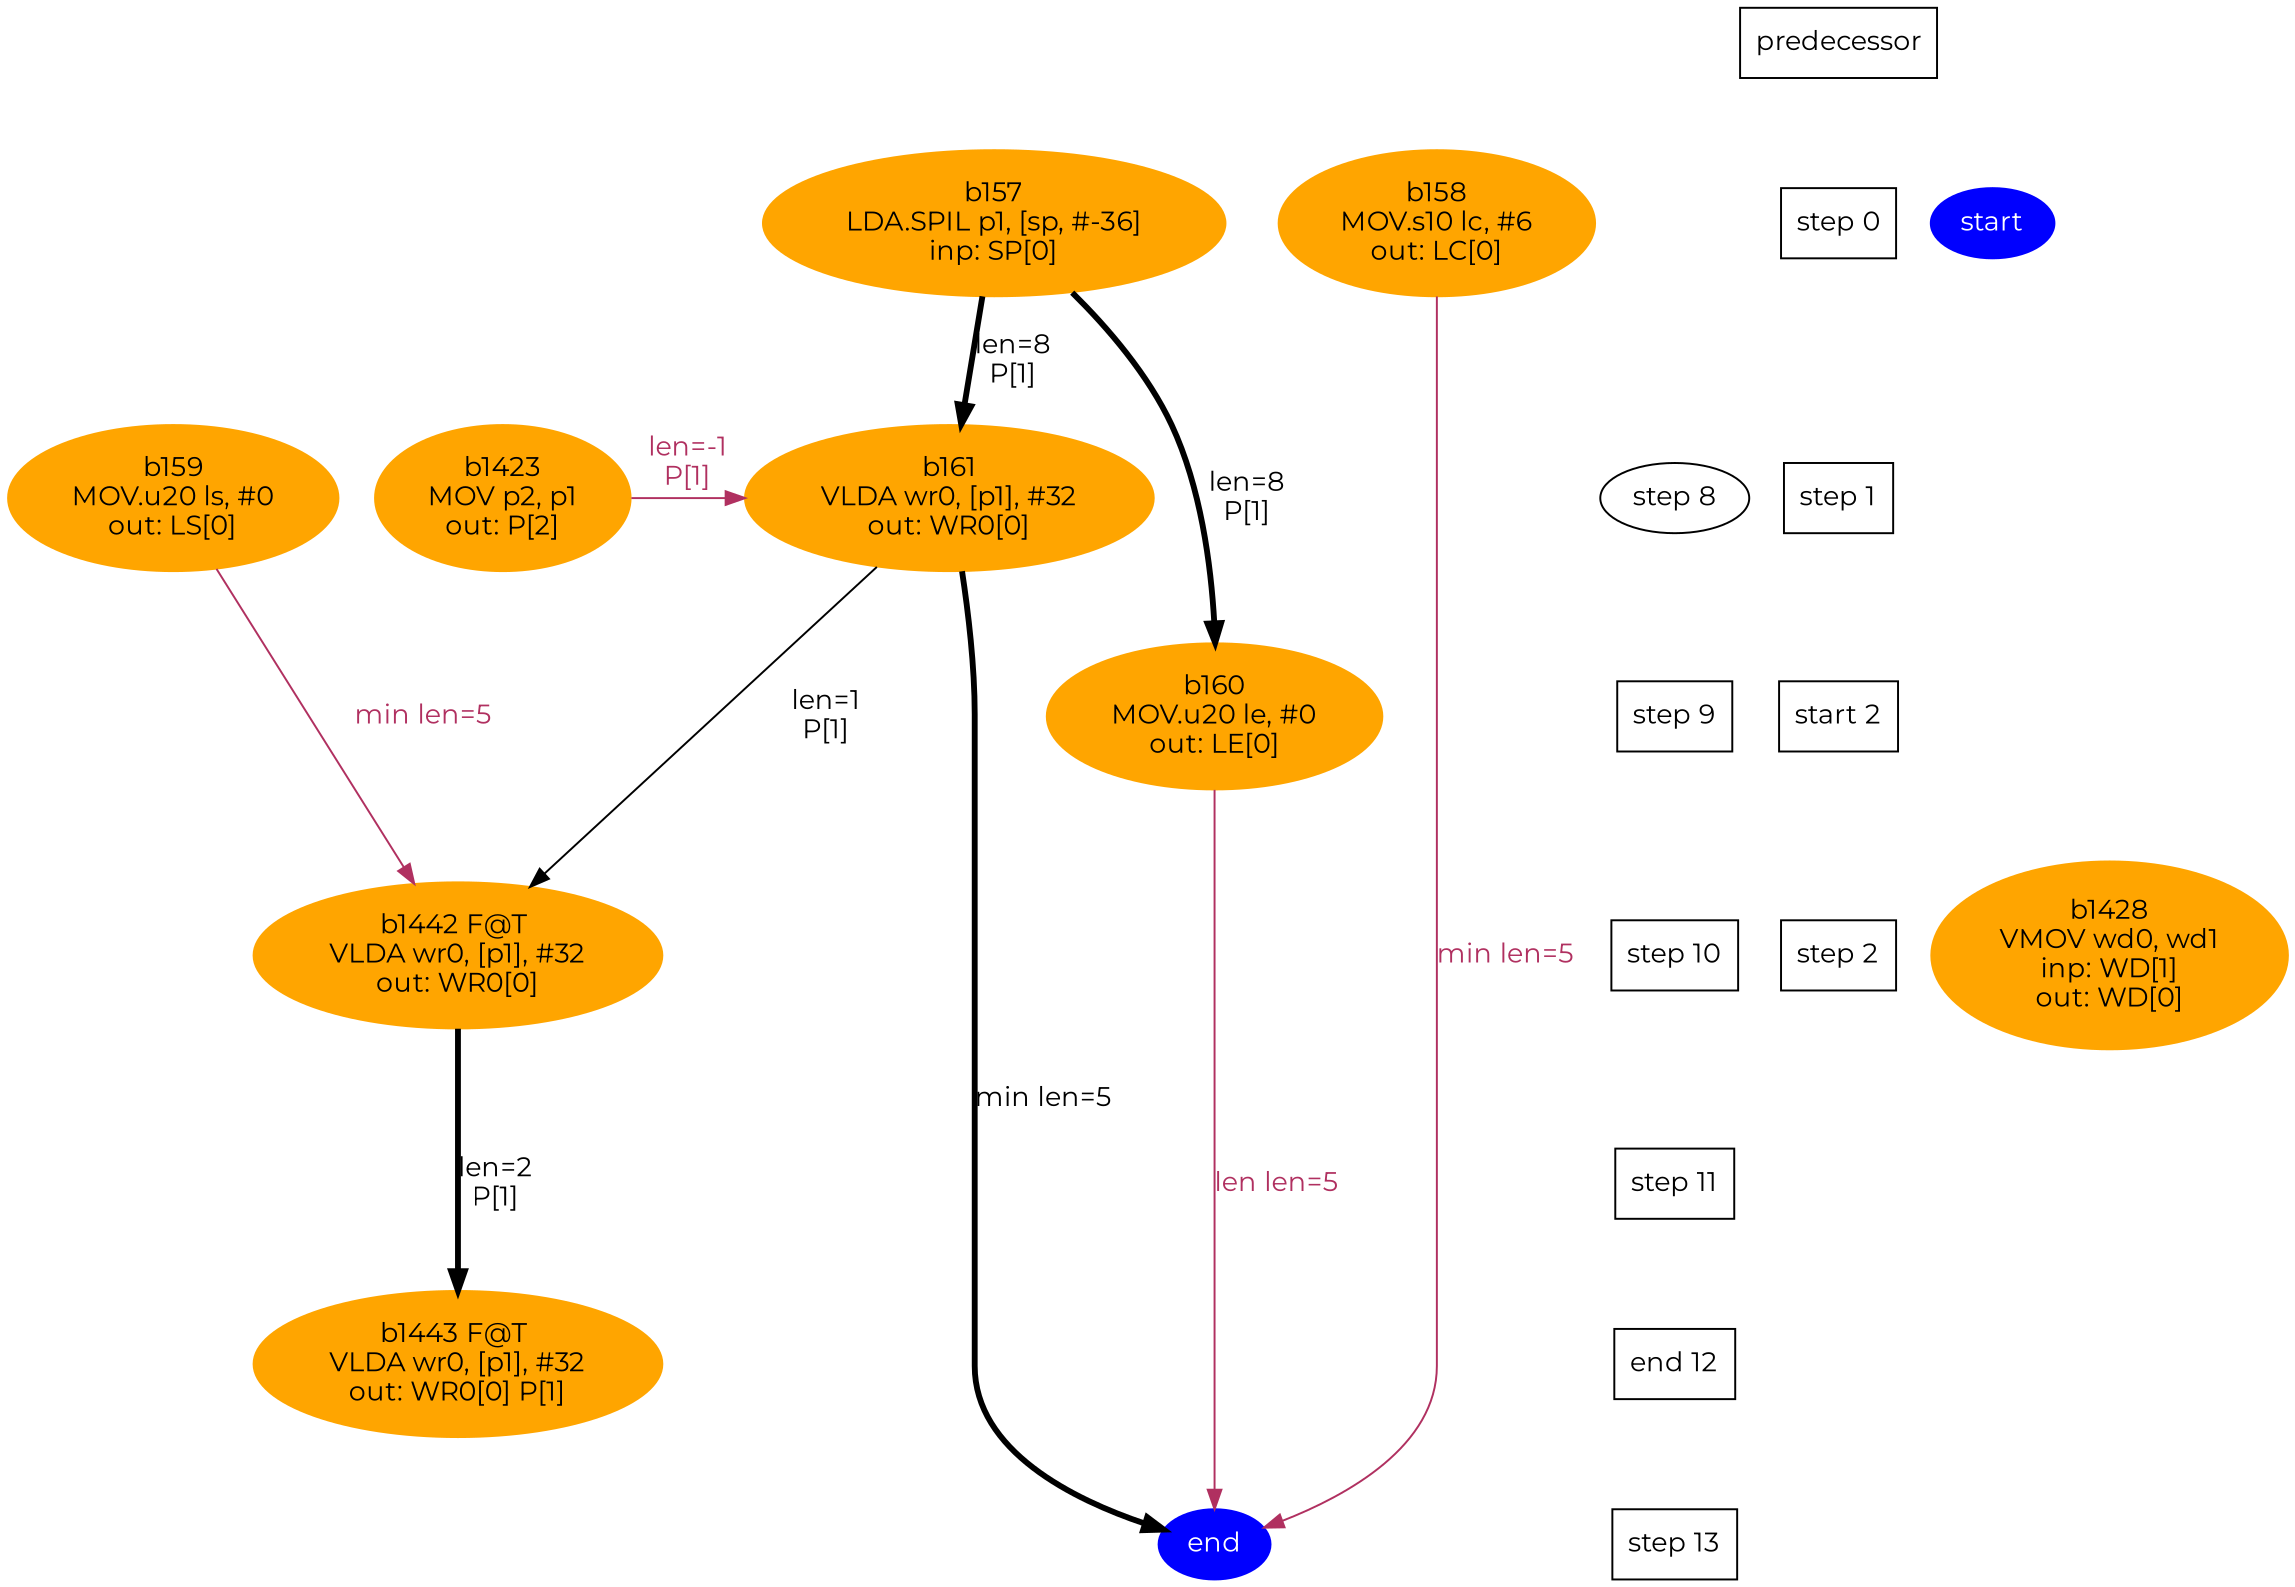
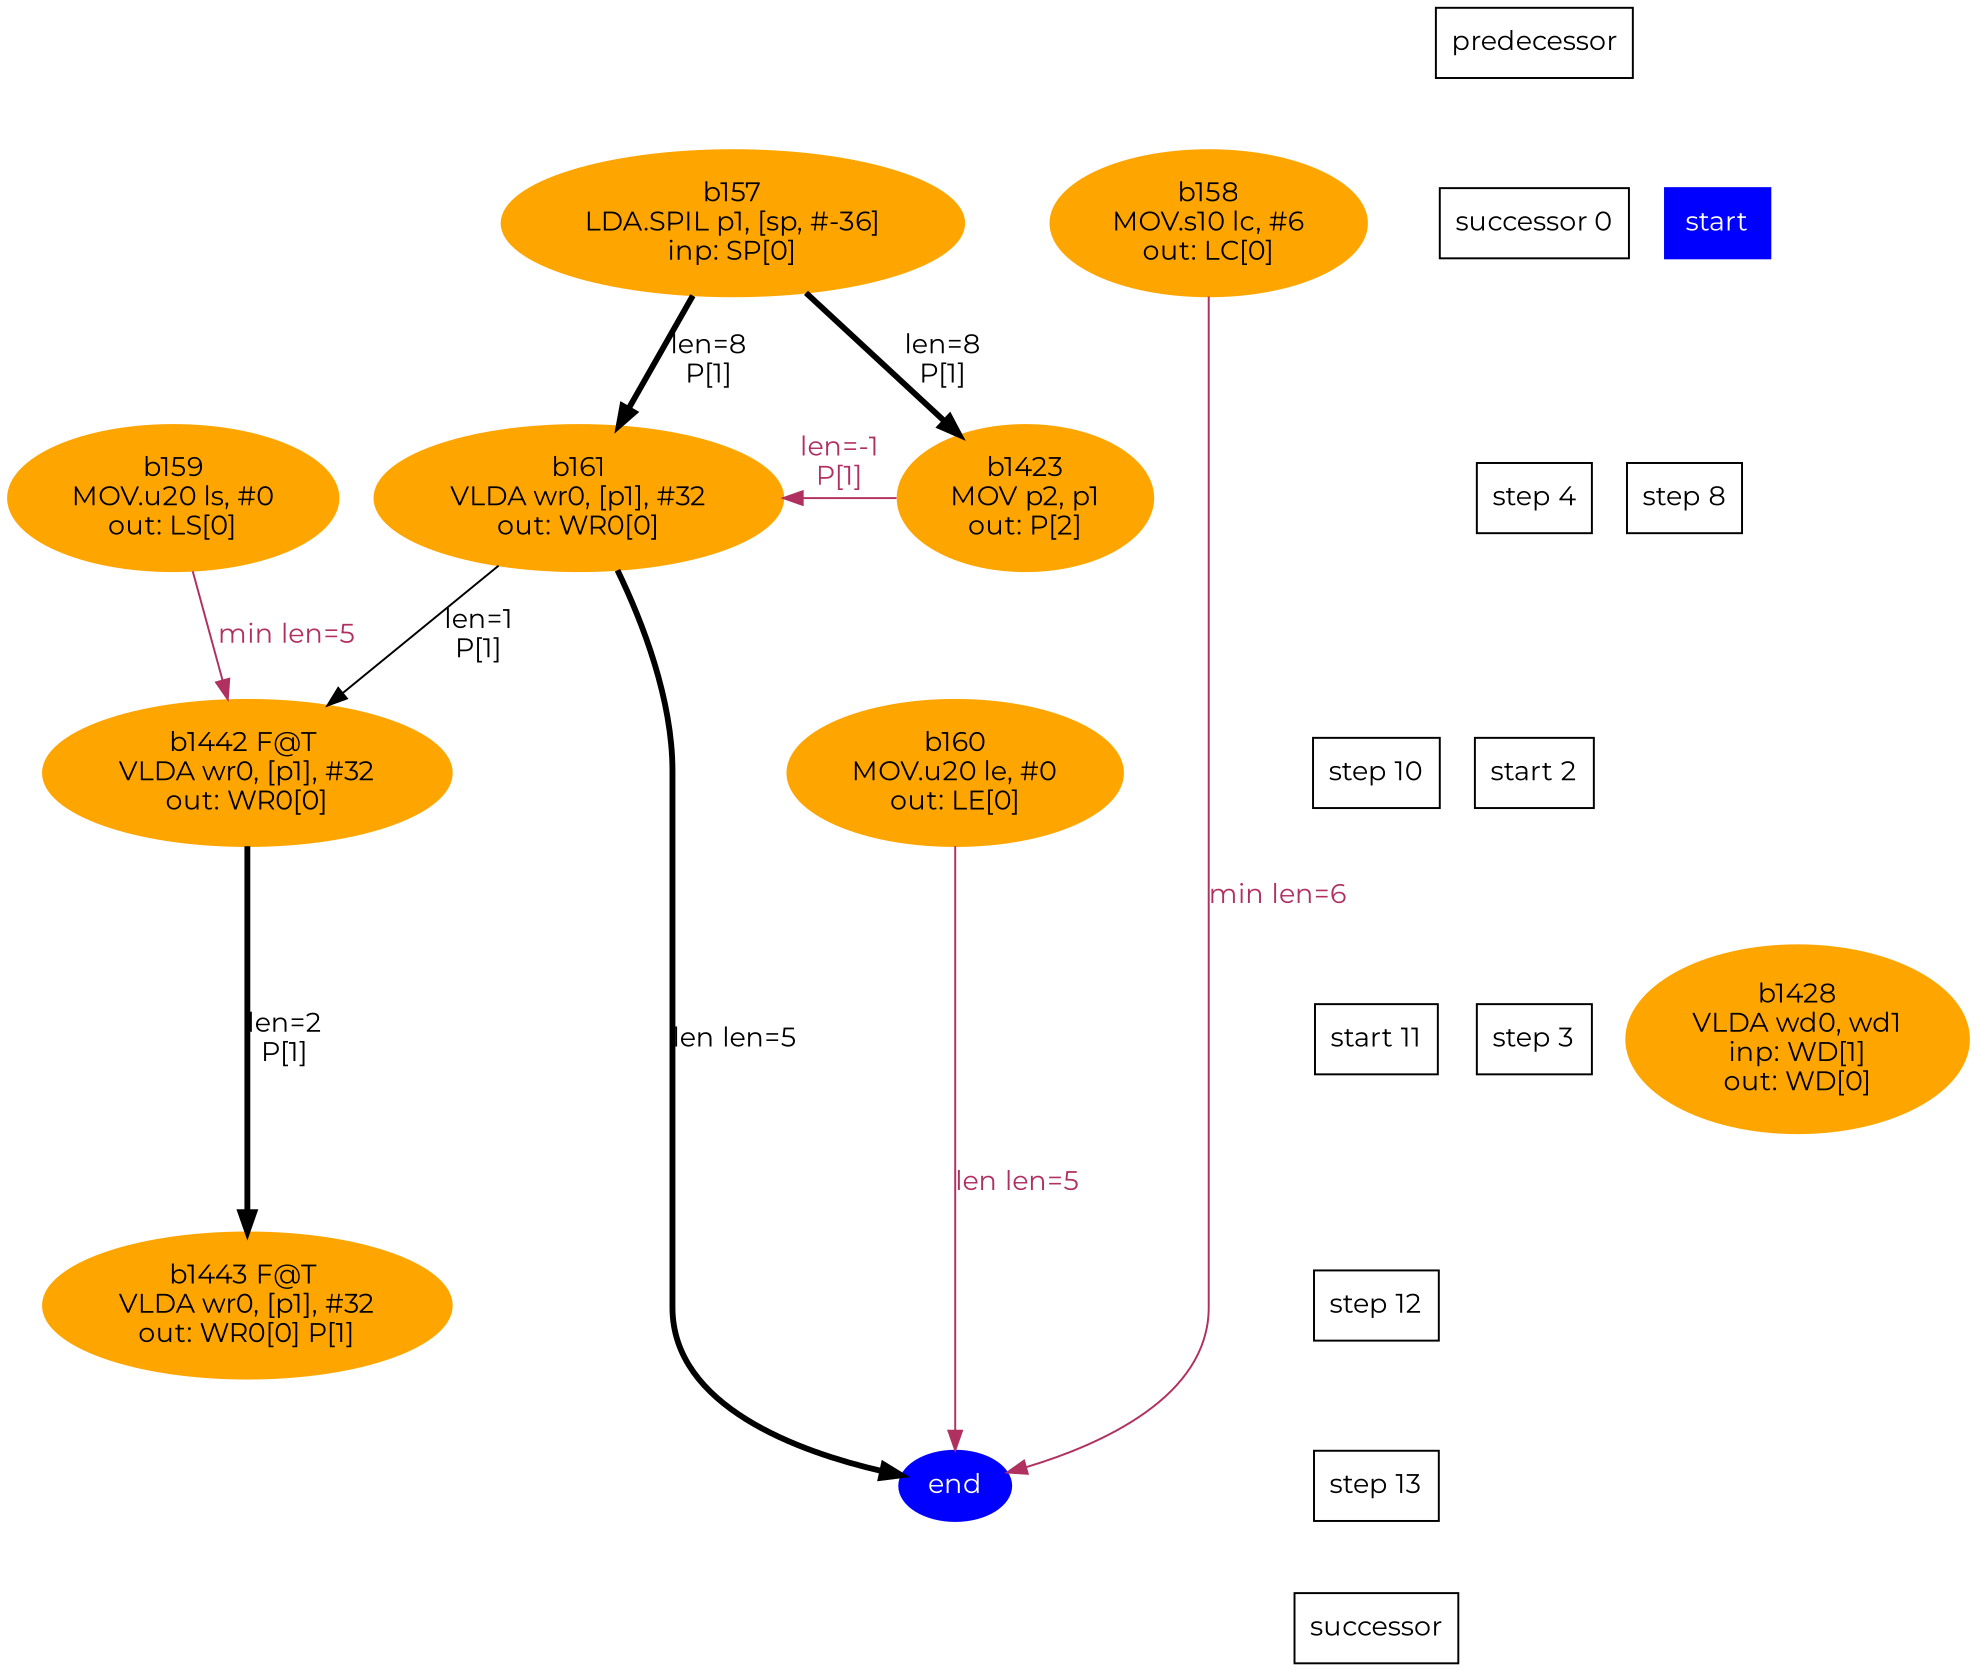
node "step 0": label "step 0" -> "successor 0"
node "start": shape ellipse -> box
edge "b157 LDA.SPIL p1, [sp, #-36] inp: SP[0]" -> "b160 MOV.u20 le, #0 out: LE[0]": now "b157 LDA.SPIL p1, [sp, #-36] inp: SP[0]" -> "b1423 MOV p2, p1 out: P[2]"
node "step 8": shape ellipse -> box
node "step 1": label "step 1" -> "step 4"
node "step 9": removed
edge "b158 MOV.s10 lc, #6 out: LC[0]" -> "end": label "min len=5" -> "min len=6"
node "step 2": label "step 2" -> "step 3"
node "b1428 VMOV wd0, wd1 inp: WD[1] out: WD[0]": label "b1428 VMOV wd0, wd1 inp: WD[1] out: WD[0]" -> "b1428 VLDA wd0, wd1 inp: WD[1] out: WD[0]"
edge "b161 VLDA wr0, [p1], #32 out: WR0[0]" -> "end": label "min len=5" -> "len len=5"
node "step 11": label "step 11" -> "start 11"
node "end 12": label "end 12" -> "step 12"
node "successor": added
